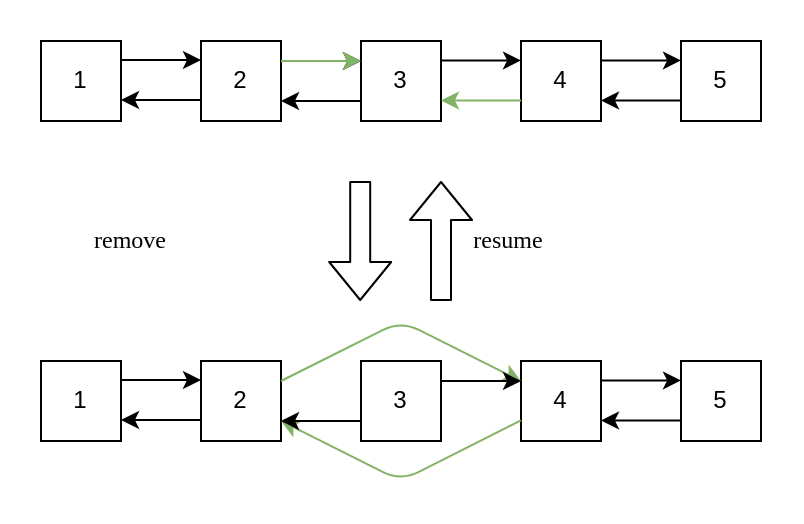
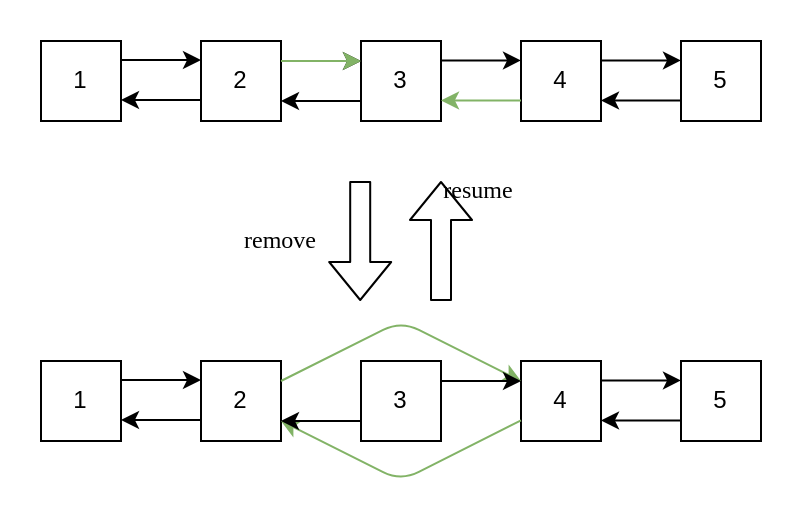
node "remove": moved (131, 241) -> (281, 241)
node "resume": moved (509, 241) -> (479, 191)
